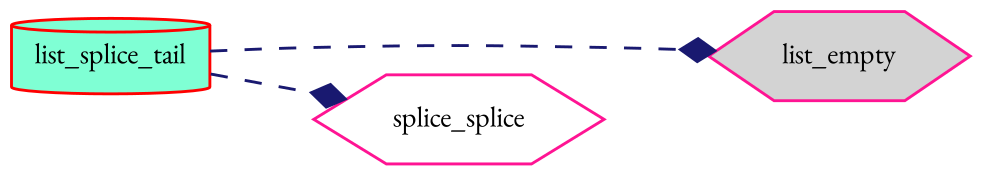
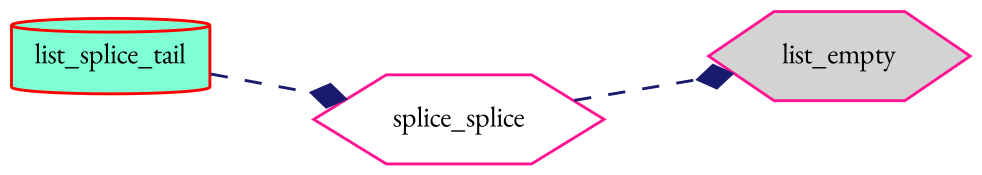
edge "list_splice_tail" -> "list_empty": now "splice_splice" -> "list_empty"
